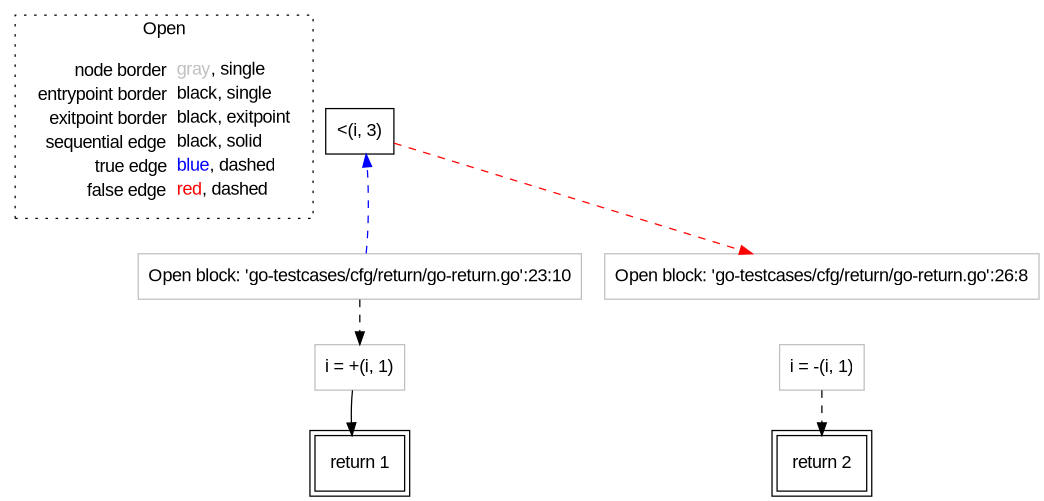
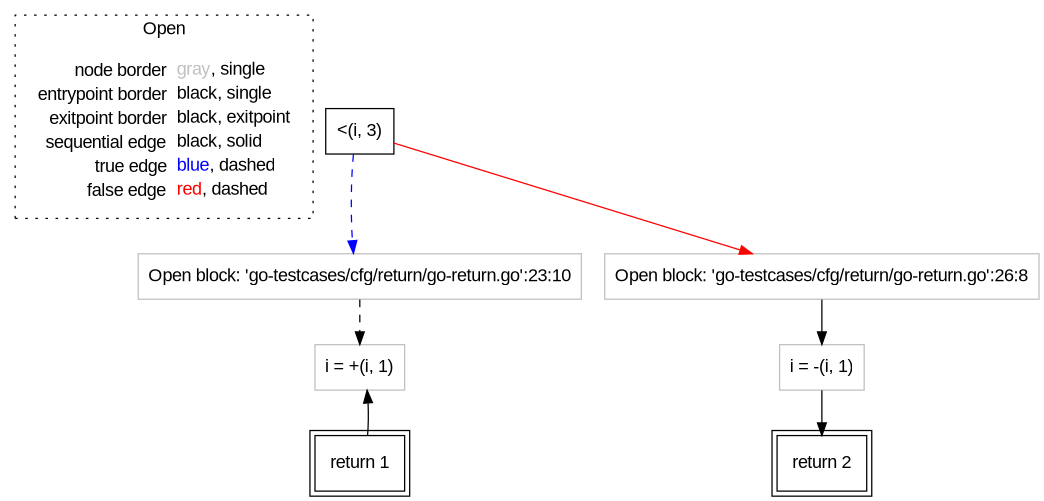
edge "<(i, 3)" -> "Open block: 'go-testcases/cfg/return/go-return.go':26:8": style dashed -> solid
edge "Open block: 'go-testcases/cfg/return/go-return.go':23:10" -> "<(i, 3)": reversed
edge "Open block: 'go-testcases/cfg/return/go-return.go':26:8" -> "i = -(i, 1)": added
edge "i = +(i, 1)" -> "return 1": reversed
edge "i = -(i, 1)" -> "return 2": style dashed -> solid
